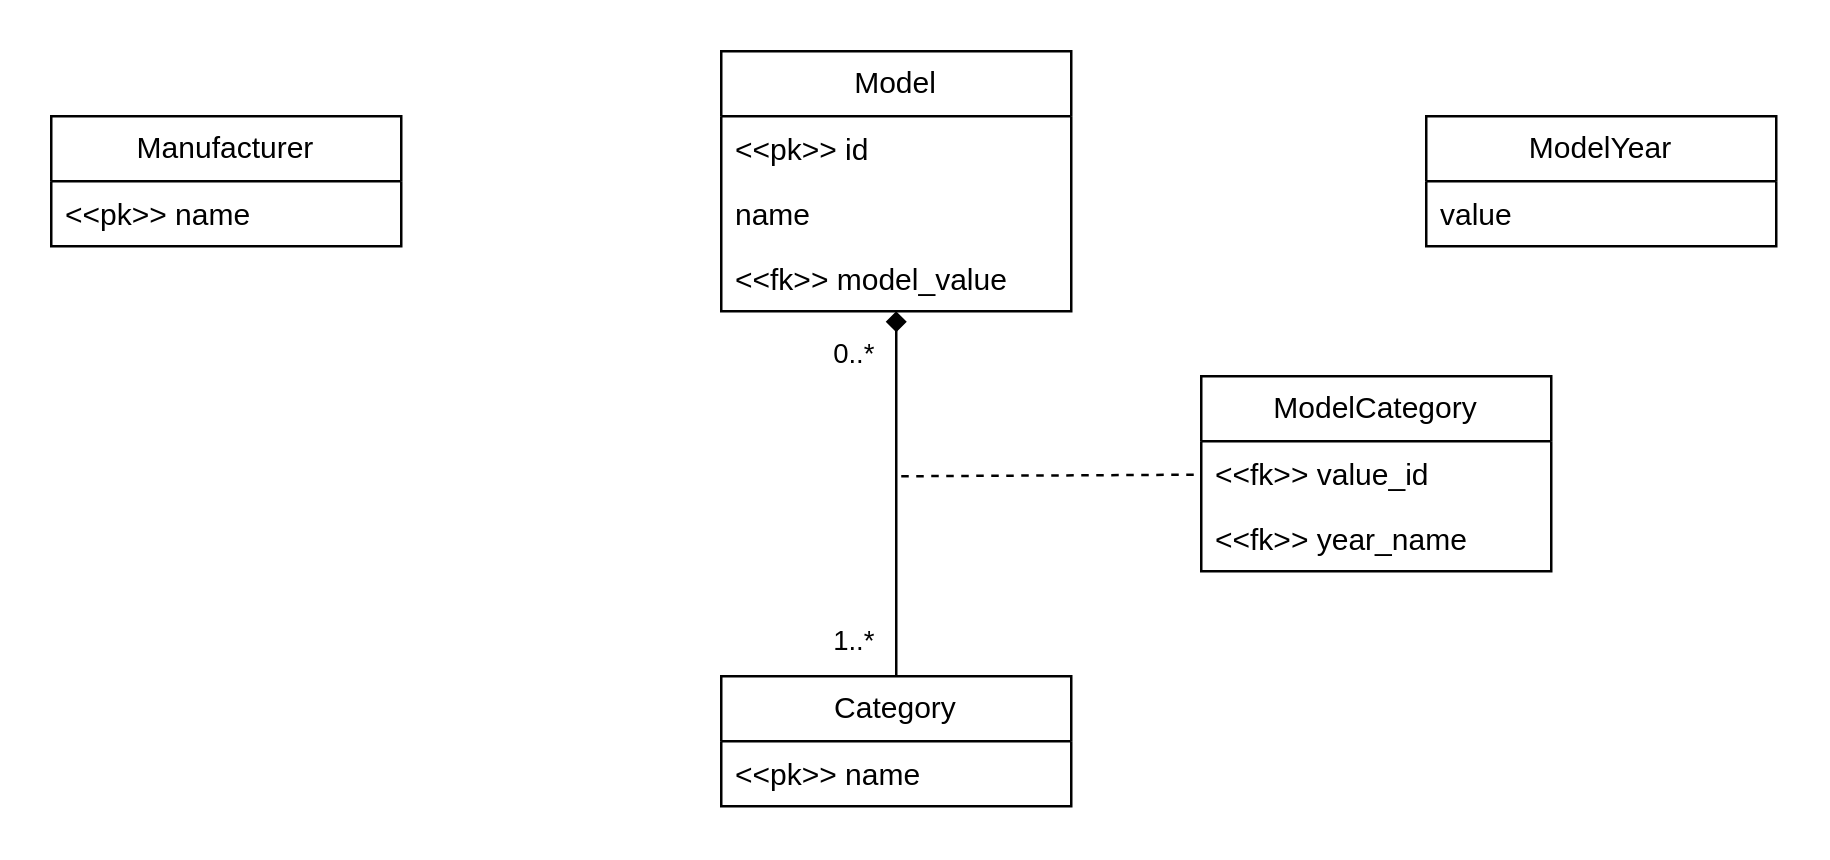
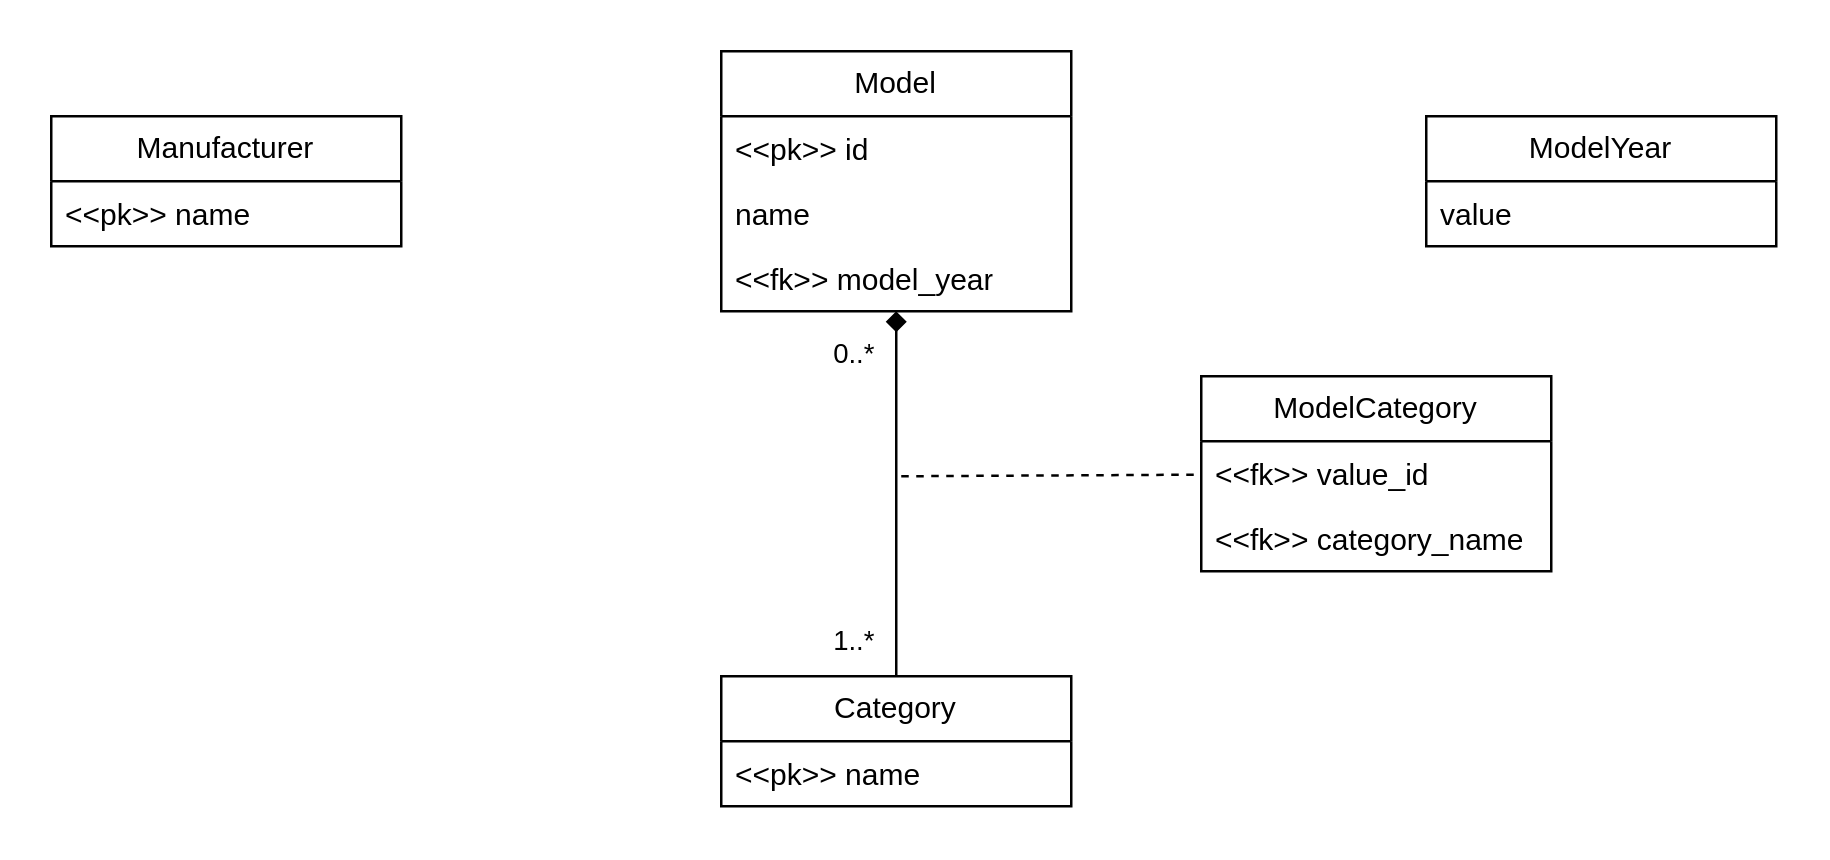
node "<<fk>> model_value": label "<<fk>> model_value" -> "<<fk>> model_year"
node "<<fk>> year_name": label "<<fk>> year_name" -> "<<fk>> category_name"
